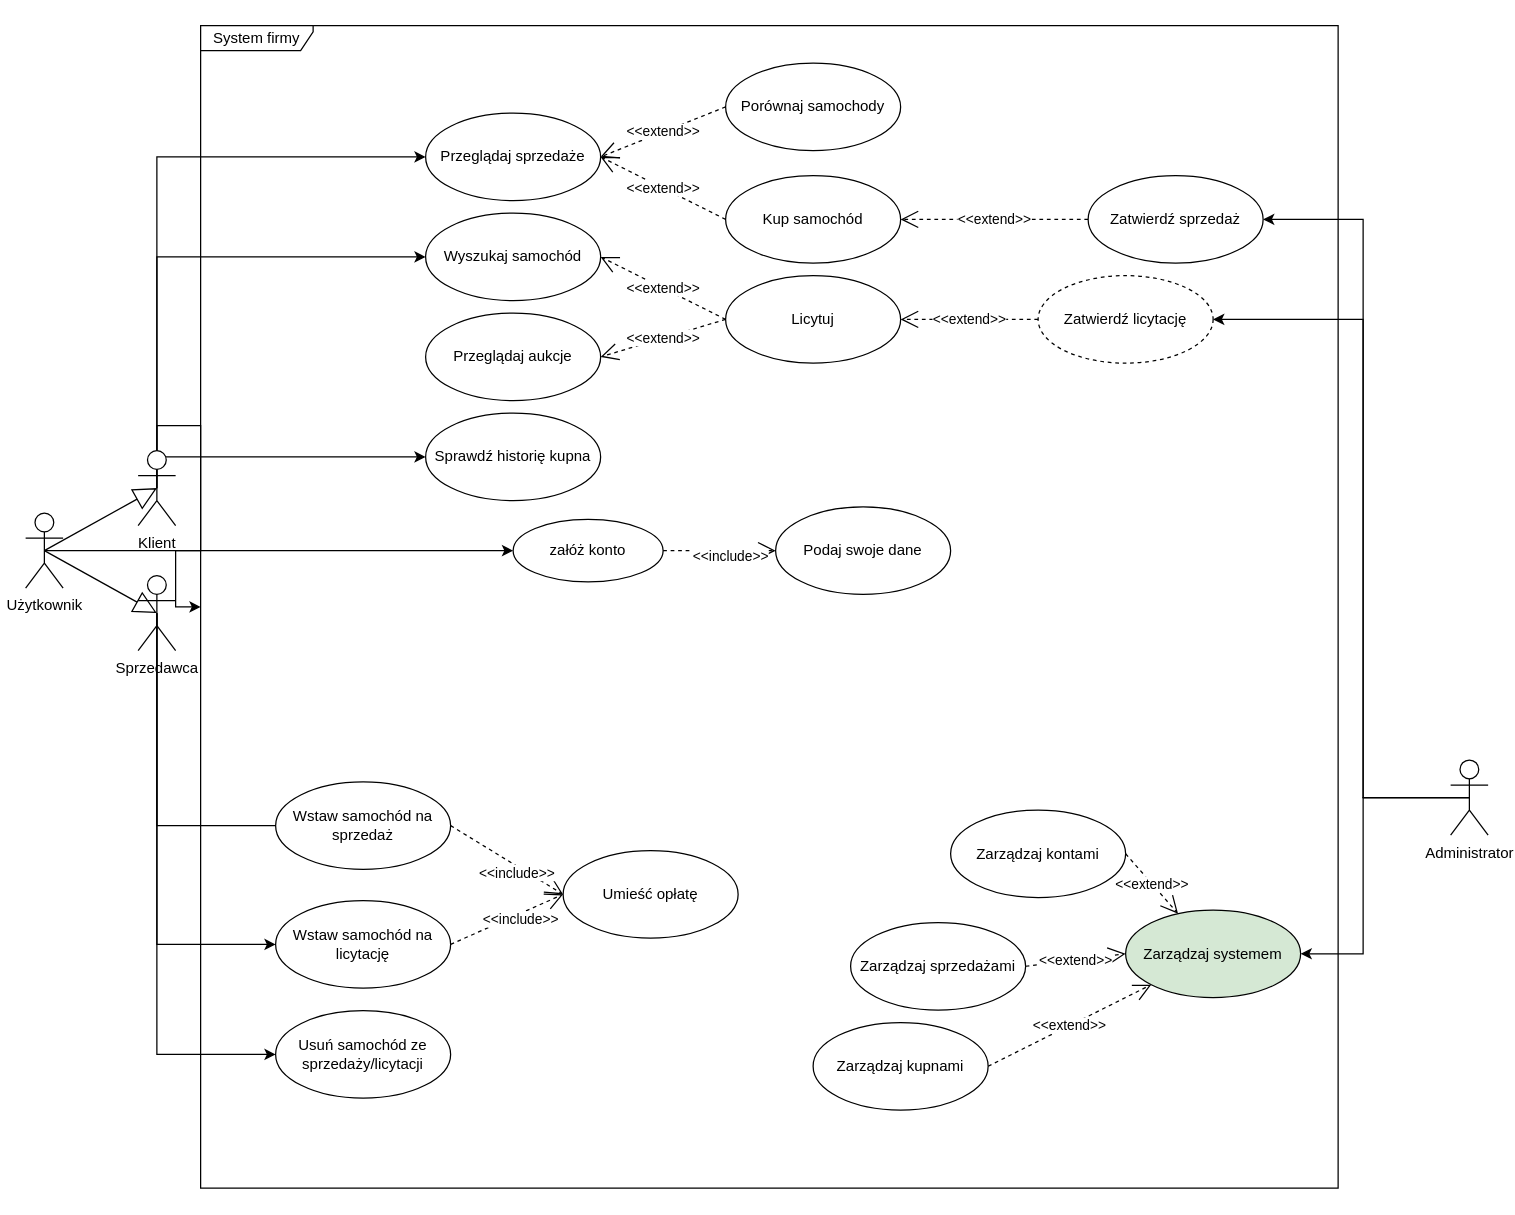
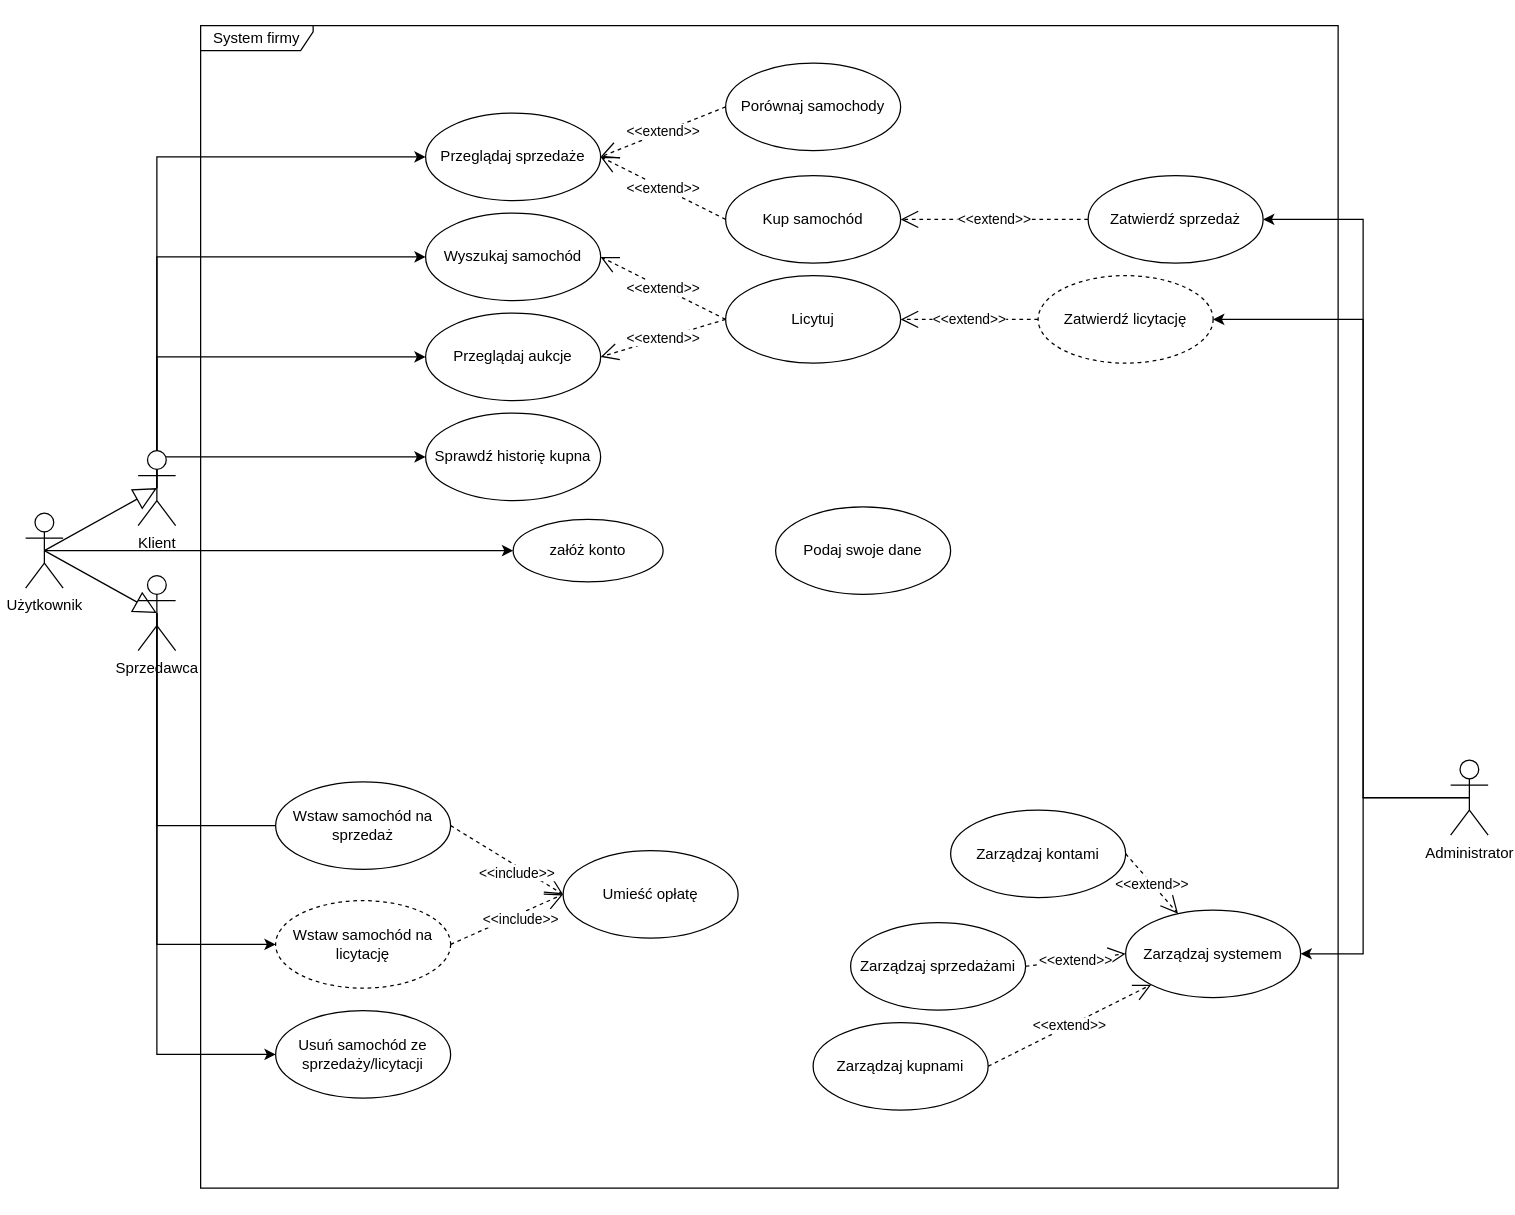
edge "załóż konto" -> "Podaj swoje dane": removed, label "<<include>>"
edge "Klient" -> "System firmy": now "Klient" -> "Przeglądaj aukcje"
node "Wstaw samochód na licytację": style solid -> dashed
node "Zarządzaj systemem": fillcolor #d5e8d4 -> #ffffff
